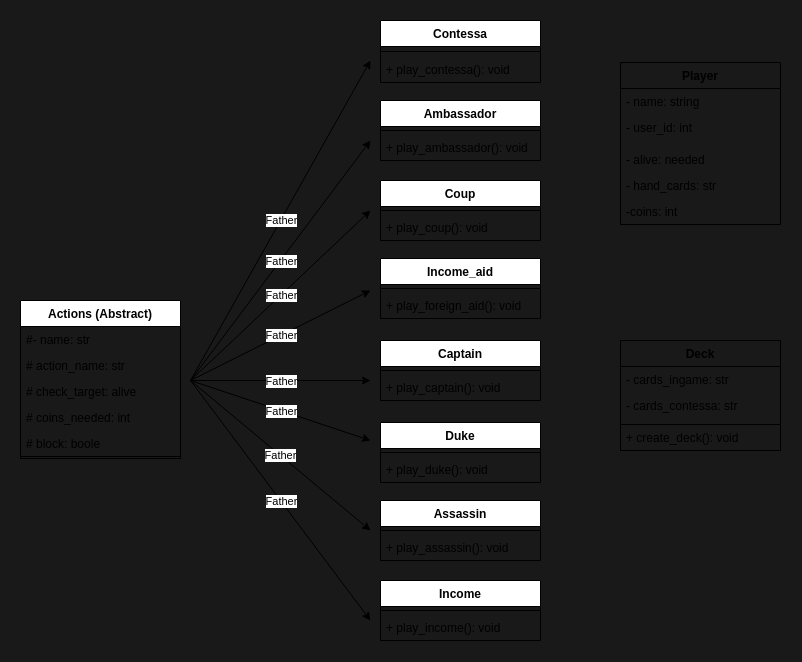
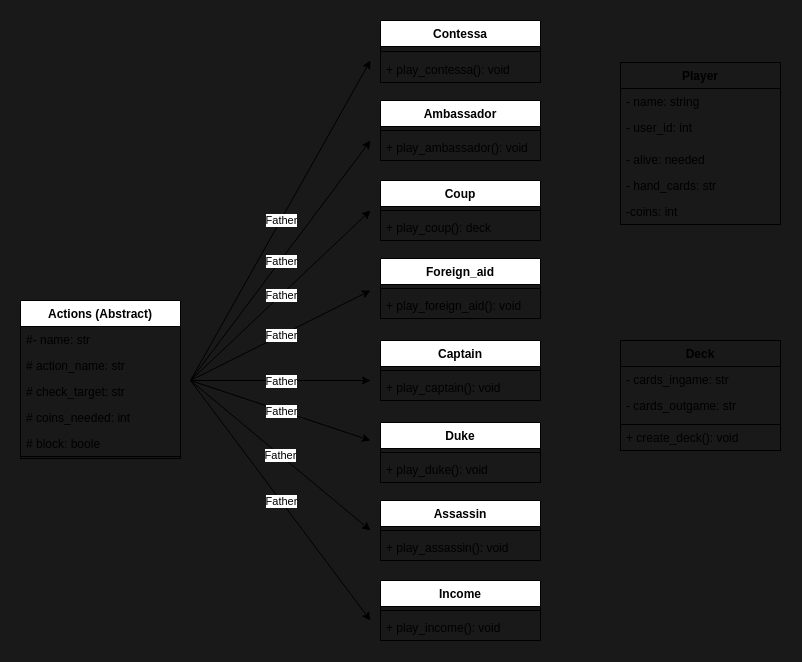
node "+ play_coup(): void": label "+ play_coup(): void" -> "+ play_coup(): deck"
node "Income_aid": label "Income_aid" -> "Foreign_aid"
node "# check_target: alive": label "# check_target: alive" -> "# check_target: str"
node "- cards_contessa: str": label "- cards_contessa: str" -> "- cards_outgame: str"
